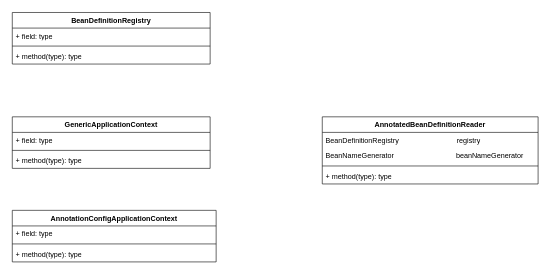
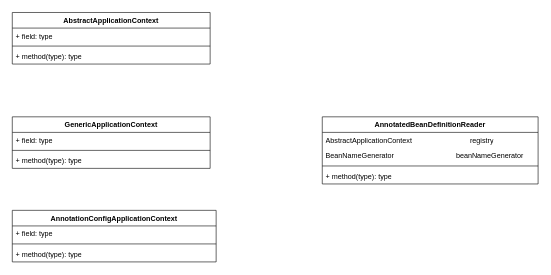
node "BeanDefinitionRegistry": label "BeanDefinitionRegistry" -> "AbstractApplicationContext"
node "BeanDefinitionRegistry registry": label "BeanDefinitionRegistry registry" -> "AbstractApplicationContext registry"
